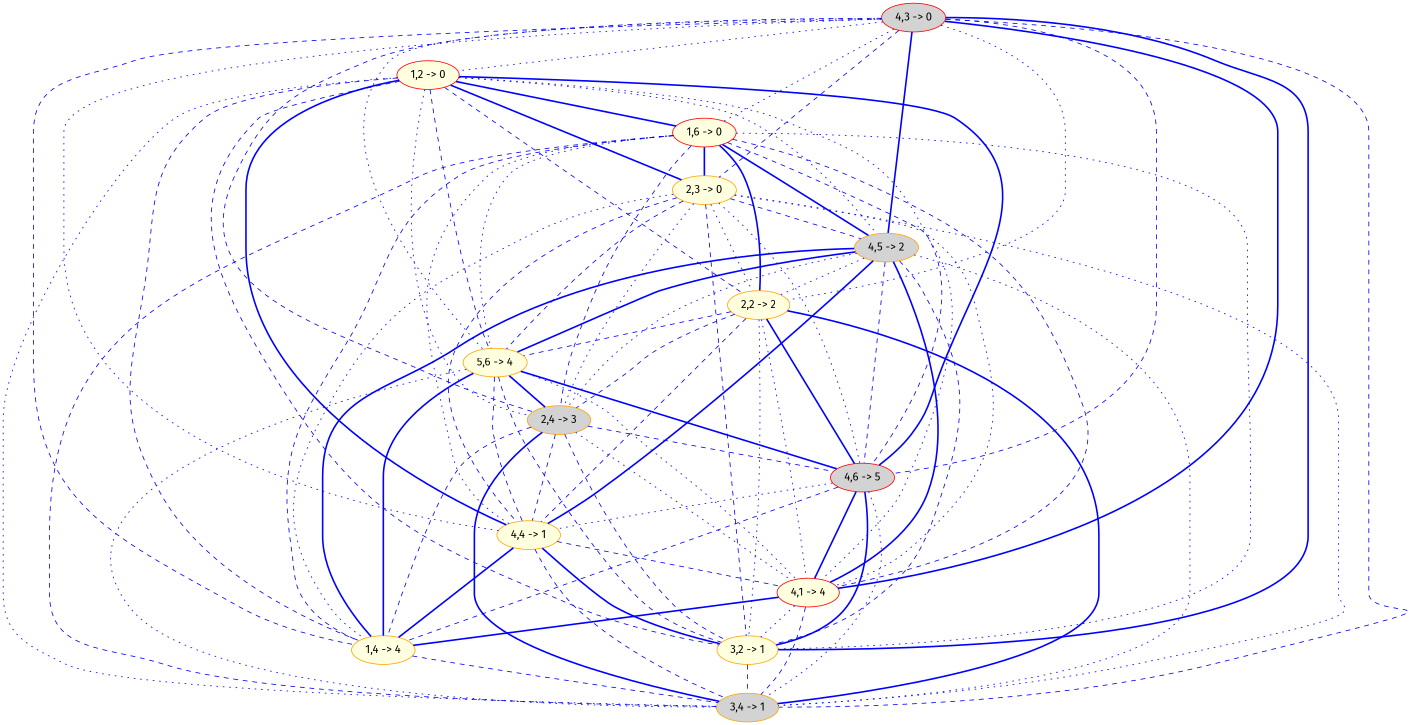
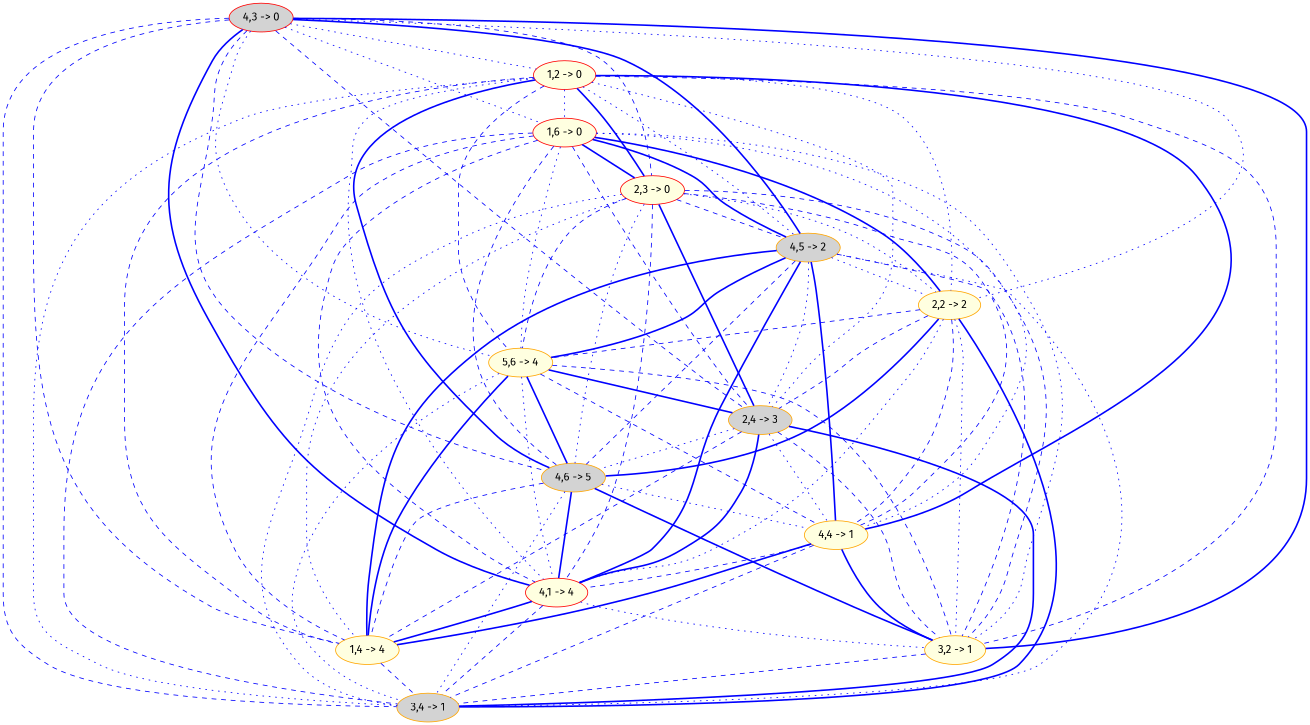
edge "4,3 -> 0" -- "4,4 -> 1": removed
edge "1,2 -> 0" -- "1,6 -> 0": style bold -> dotted
edge "1,2 -> 0" -- "2,2 -> 2": style dashed -> dotted
node "2,3 -> 0": color orange -> red
edge "2,3 -> 0" -- "2,4 -> 3": style dotted -> bold
edge "2,3 -> 0" -- "4,1 -> 4": style dotted -> dashed
edge "2,4 -> 3" -- "4,6 -> 5": style dashed -> dotted
node "4,6 -> 5": color red -> orange
edge "2,4 -> 3" -- "4,4 -> 1": style dashed -> dotted
edge "2,4 -> 3" -- "4,1 -> 4": style dotted -> bold
